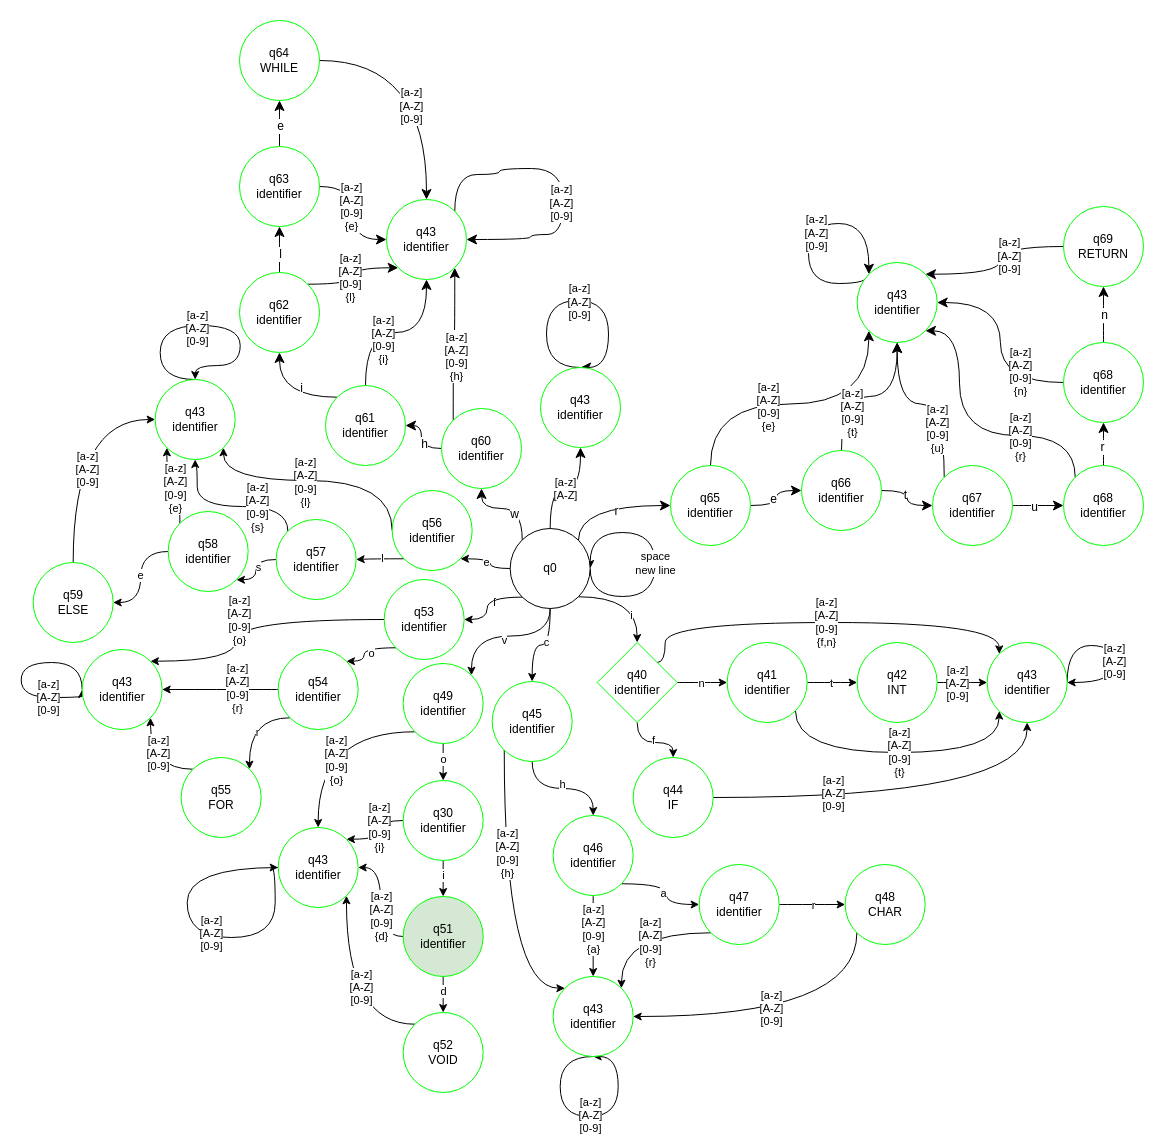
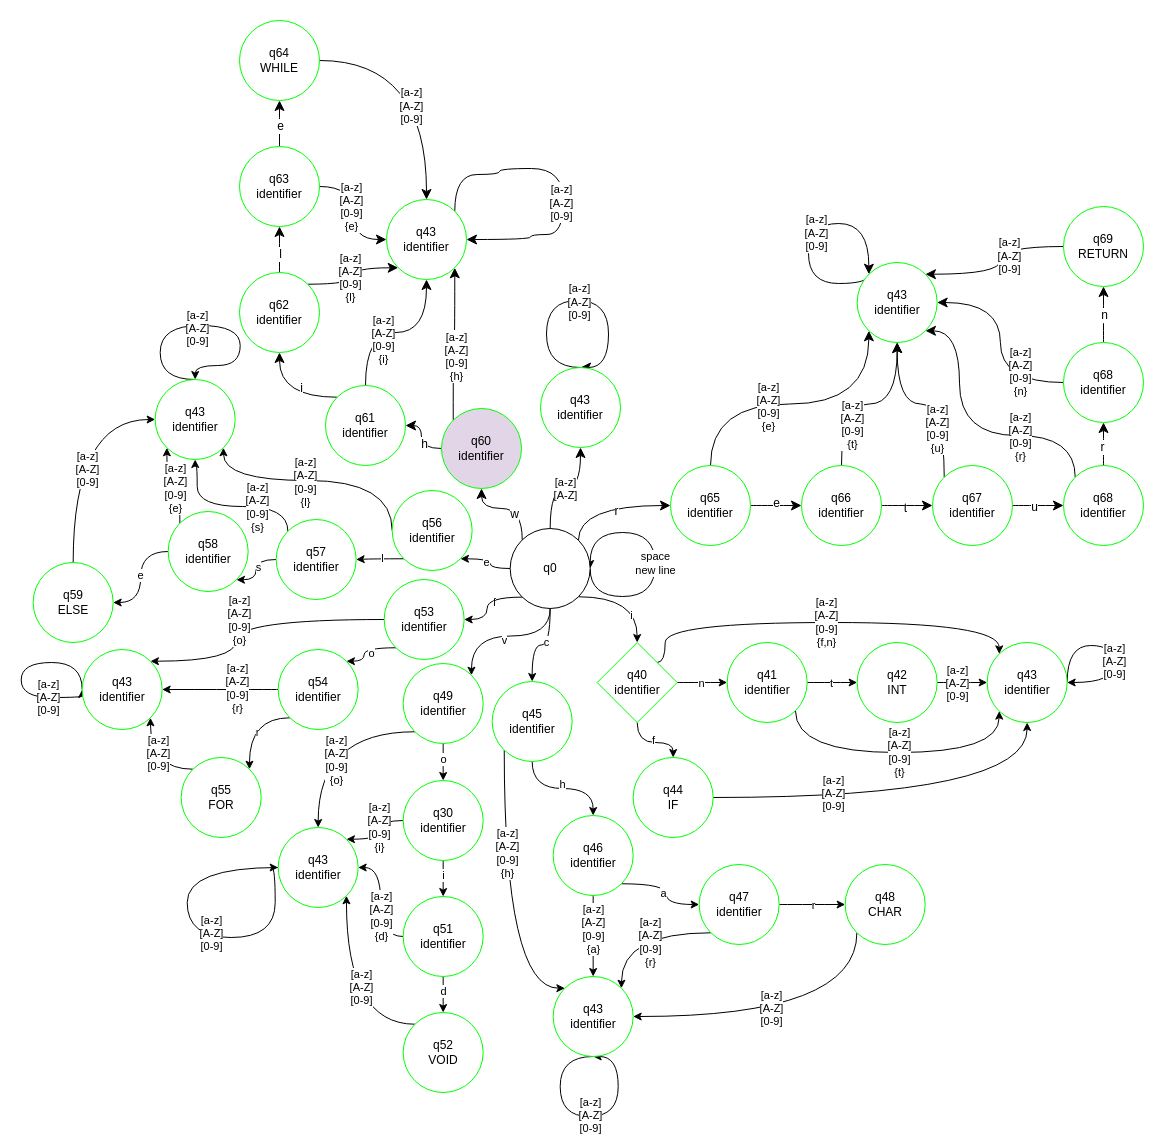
node "q60 identifier": fillcolor #ffffff -> #e1d5e7
node "q66 identifier": moved (842, 491) -> (842, 506)
node "q51 identifier": fillcolor #d5e8d4 -> #ffffff
